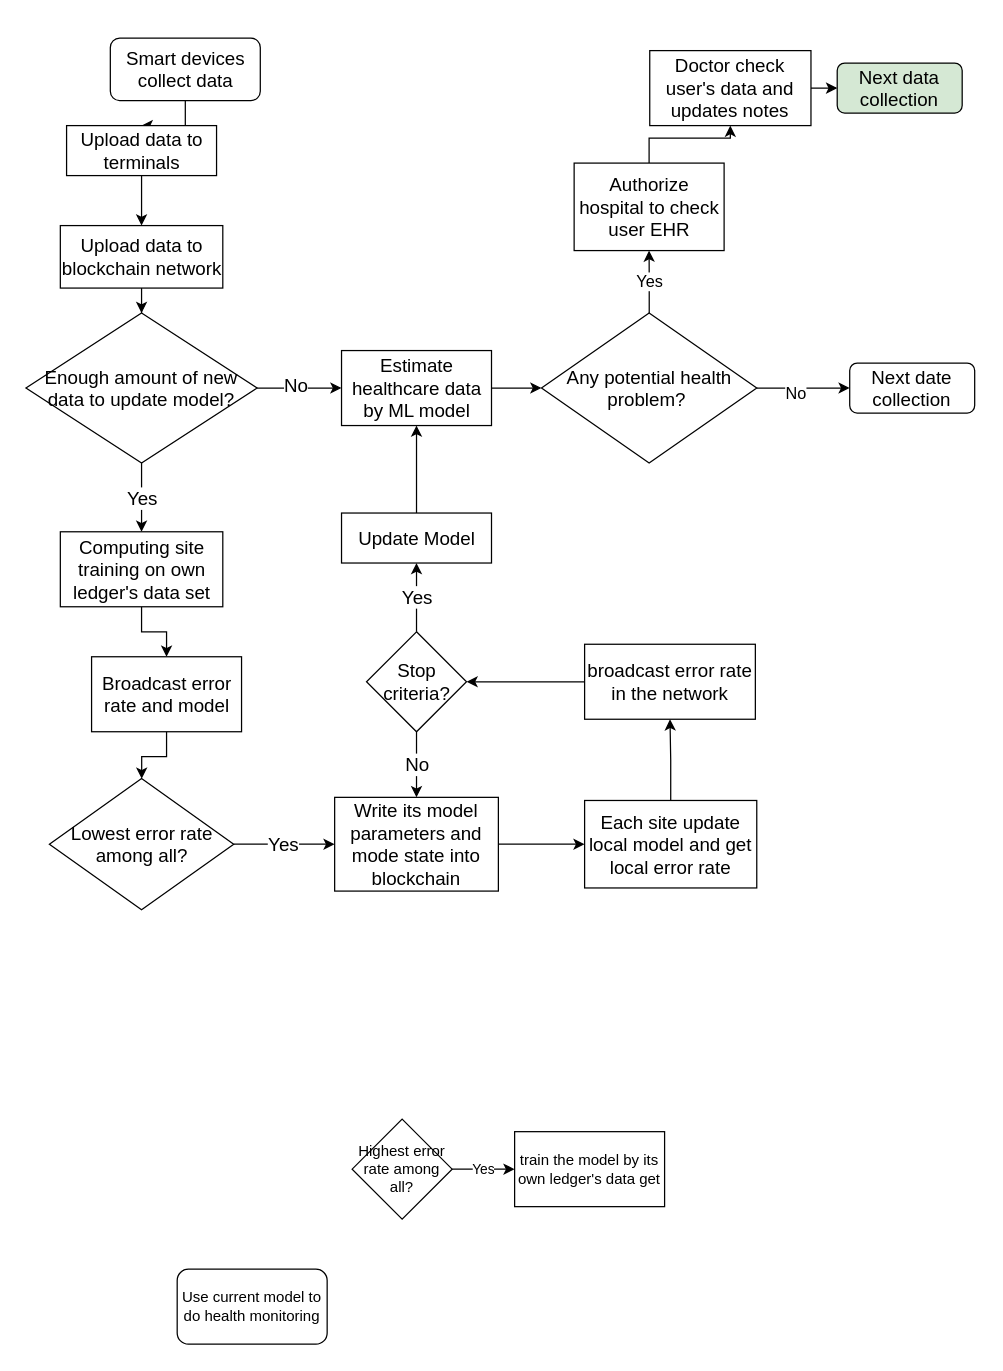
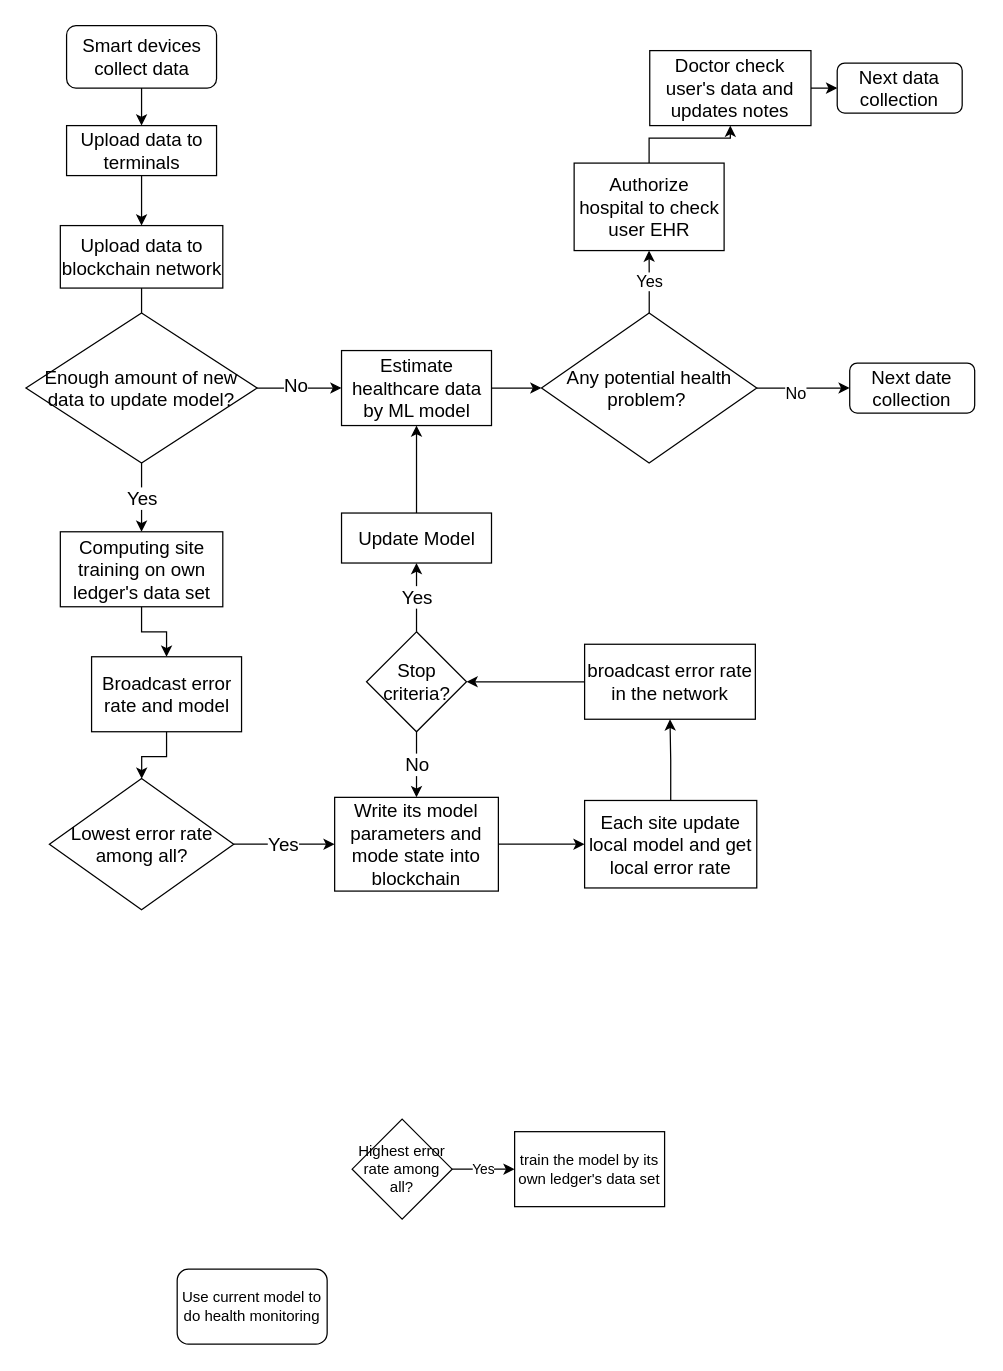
node "Smart devices collect data": moved (185, 69) -> (141, 57)
node "Next data collection": fillcolor #d5e8d4 -> #ffffff
edge "Upload data to blockchain network" -> "Enough amount of new data to update model?": arrowhead classic -> none
node "train the model by its own ledger's data get": label "train the model by its own ledger's data get" -> "train the model by its own ledger's data set"
